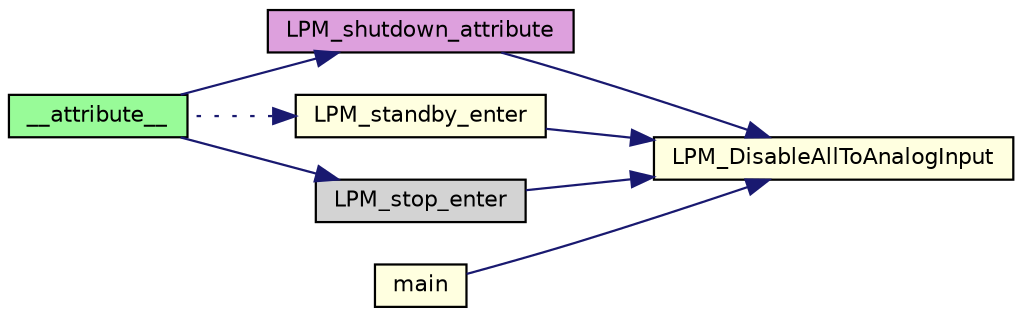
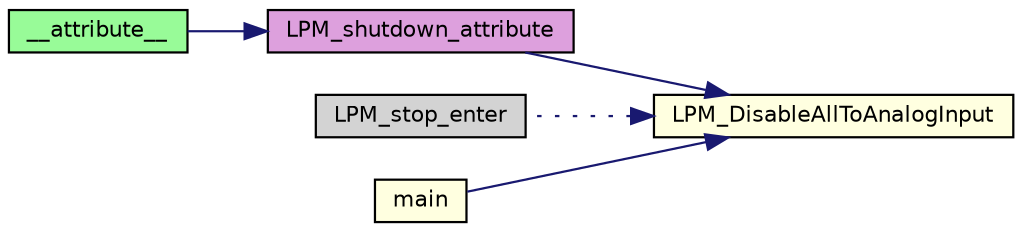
node "LPM_standby_enter": removed
edge "__attribute__" -> "LPM_stop_enter": removed
edge "LPM_stop_enter" -> "LPM_DisableAllToAnalogInput": style solid -> dotted
